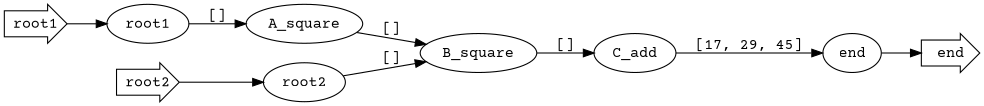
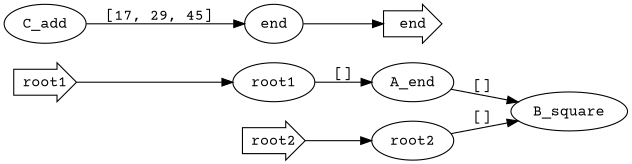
node "A_square": label "A_square" -> "A_end"
edge "B_square" -> "C_add": removed, label "[]"
